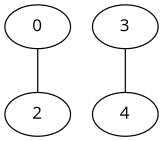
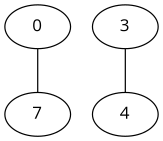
node "2": label "2" -> "7"
